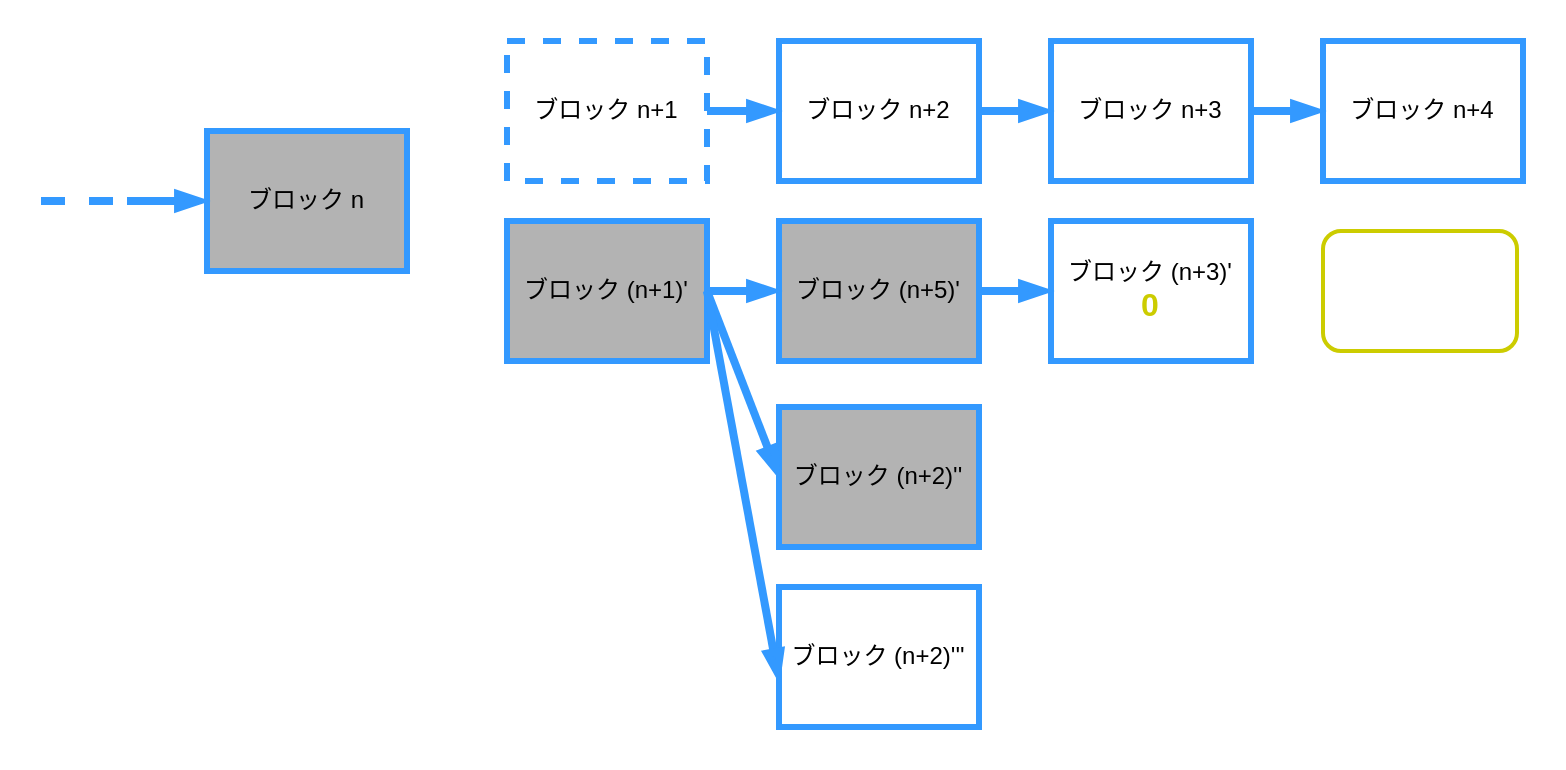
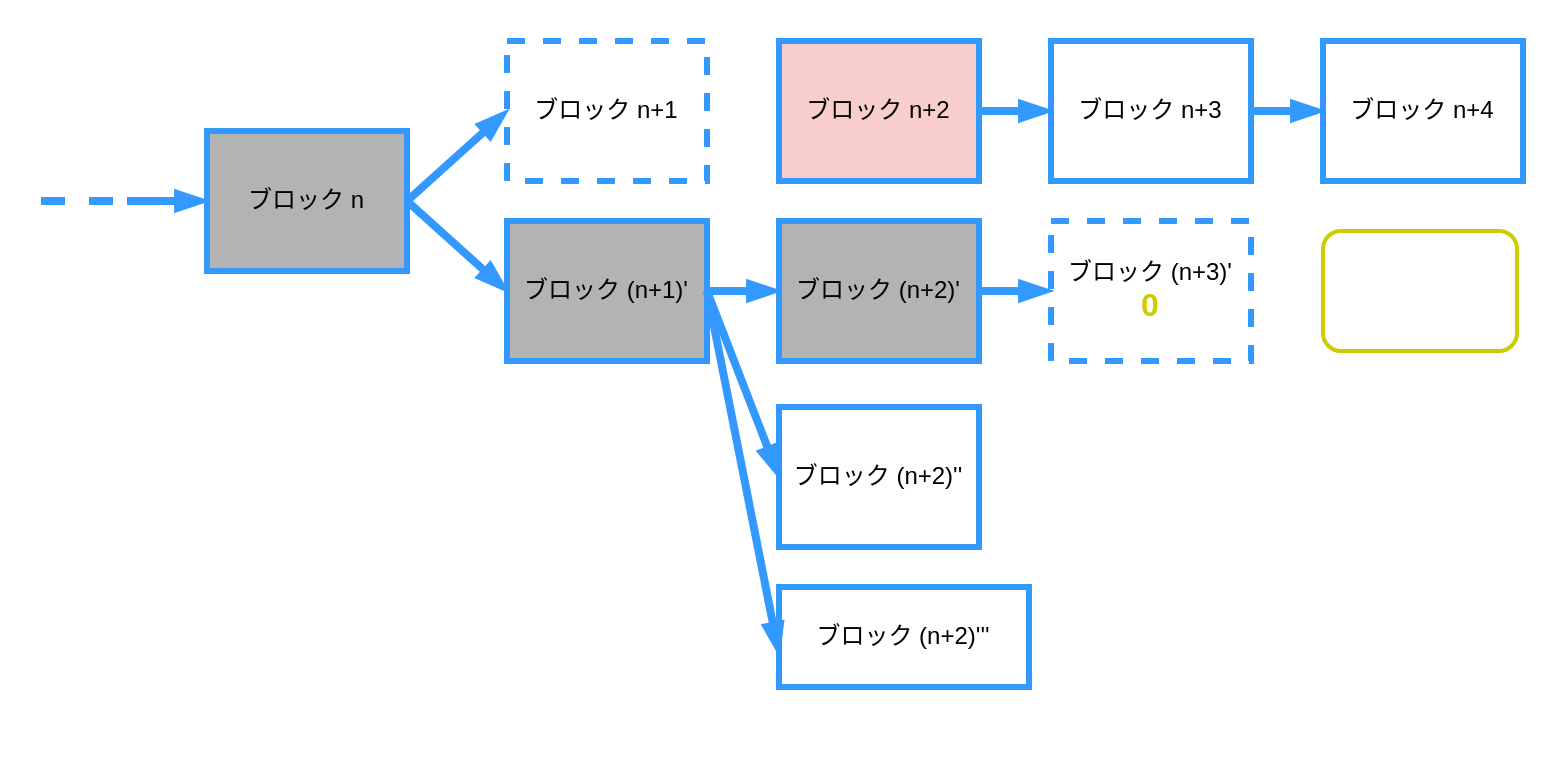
edge "ブロック n+1" -> "ブロック n+2": removed
node "ブロック n+2": fillcolor #ffffff -> #f8cecc
edge "ブロック n" -> "ブロック n+1": added
edge "ブロック n" -> "ブロック (n+1)'": added
node "ブロック (n+5)'": label "ブロック (n+5)'" -> "ブロック (n+2)'"
node "ブロック (n+3)' 0": style solid -> dashed
node "ブロック (n+2)''": fillcolor #b3b3b3 -> #ffffff
node "ブロック (n+2)'''": size 200x140 -> 250x100
